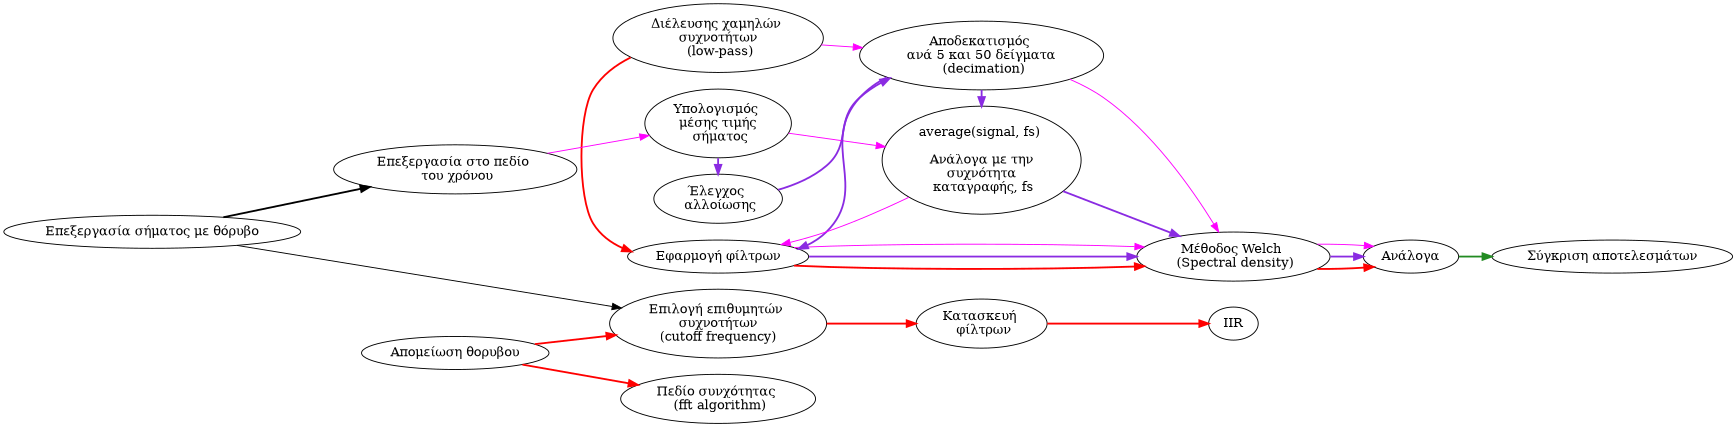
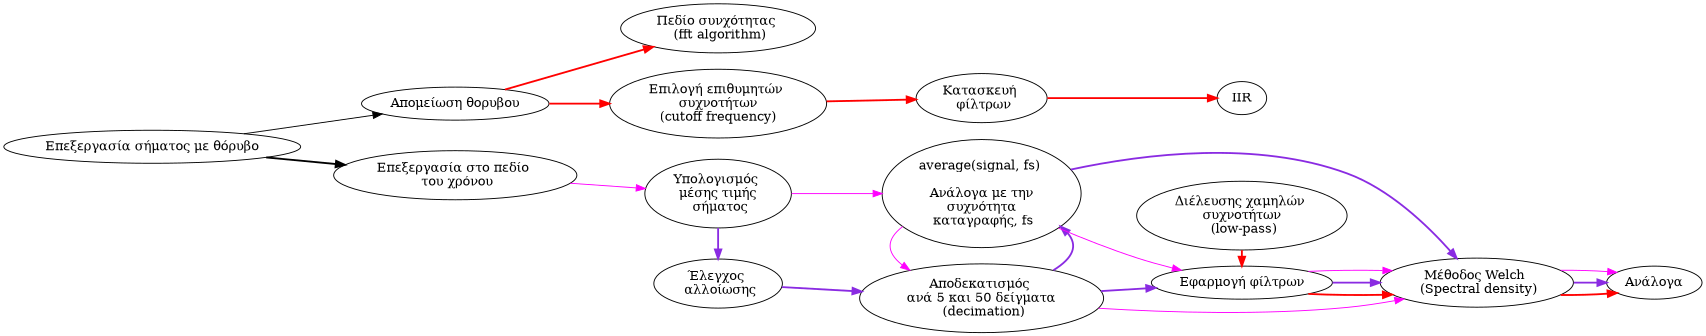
edge "Διέλευσης χαμηλών συχνοτήτων (low-pass)" -> "Αποδεκατισμός ανά 5 και 50 δείγματα (decimation)": now "average(signal, fs) Ανάλογα με την συχνότητα καταγραφής, fs" -> "Αποδεκατισμός ανά 5 και 50 δείγματα (decimation)"
node "Σύγκριση αποτελεσμάτων": removed
edge "Επεξεργασία σήματος με θόρυβο" -> "Επιλογή επιθυμητών συχνοτήτων (cutoff frequency)": now "Επεξεργασία σήματος με θόρυβο" -> "Απομείωση θορυβου"
